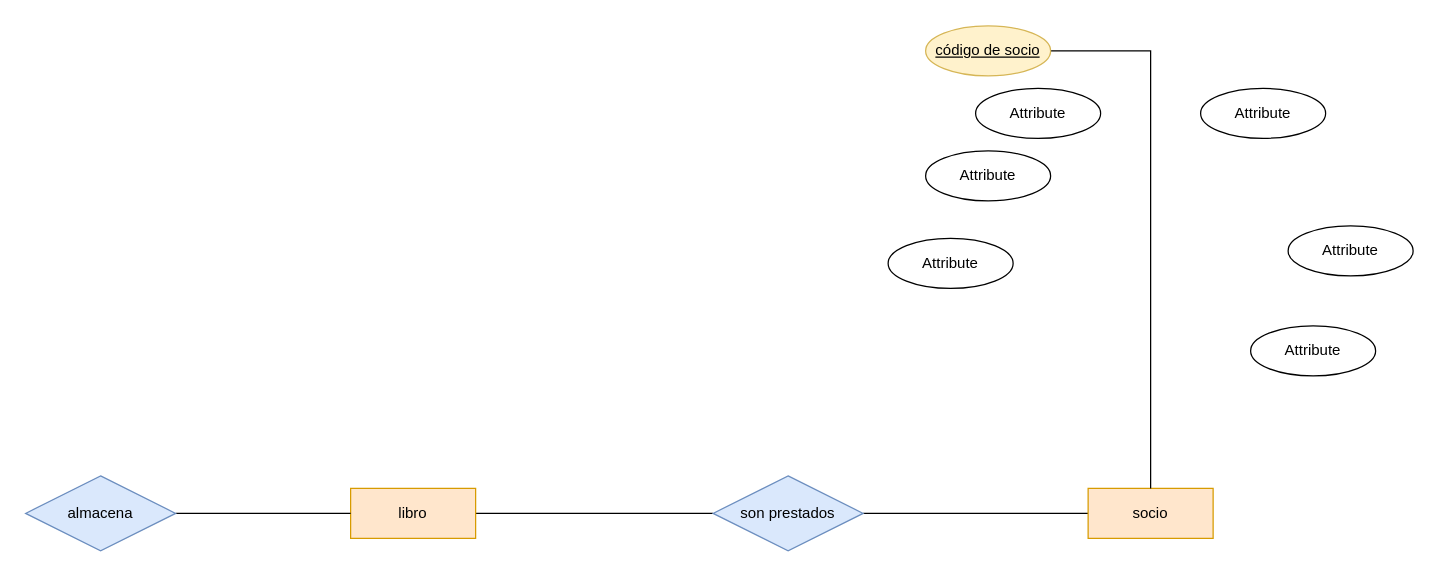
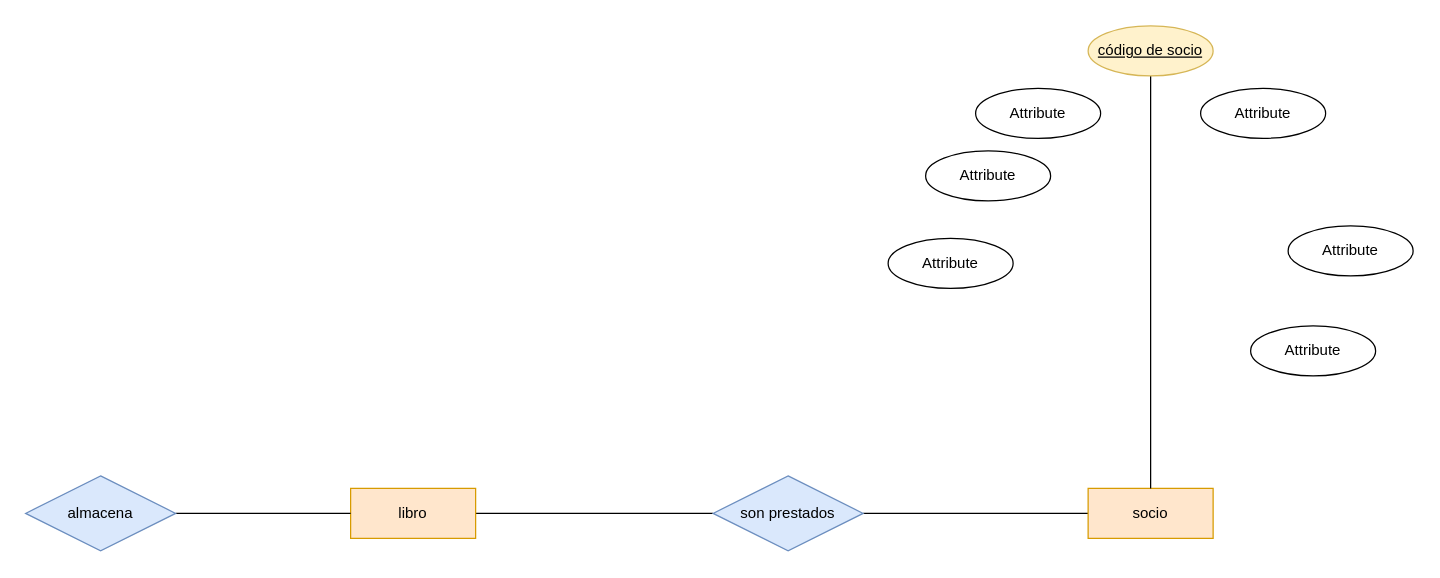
node "código de socio": moved (988, 51) -> (1151, 51)
